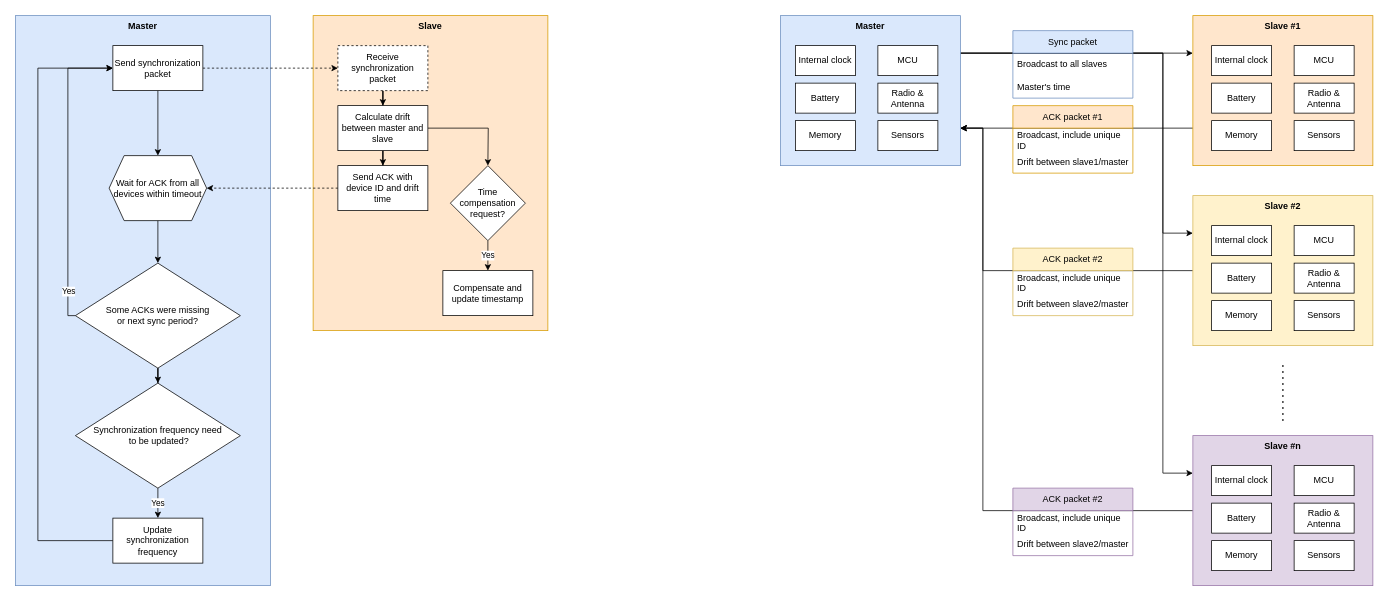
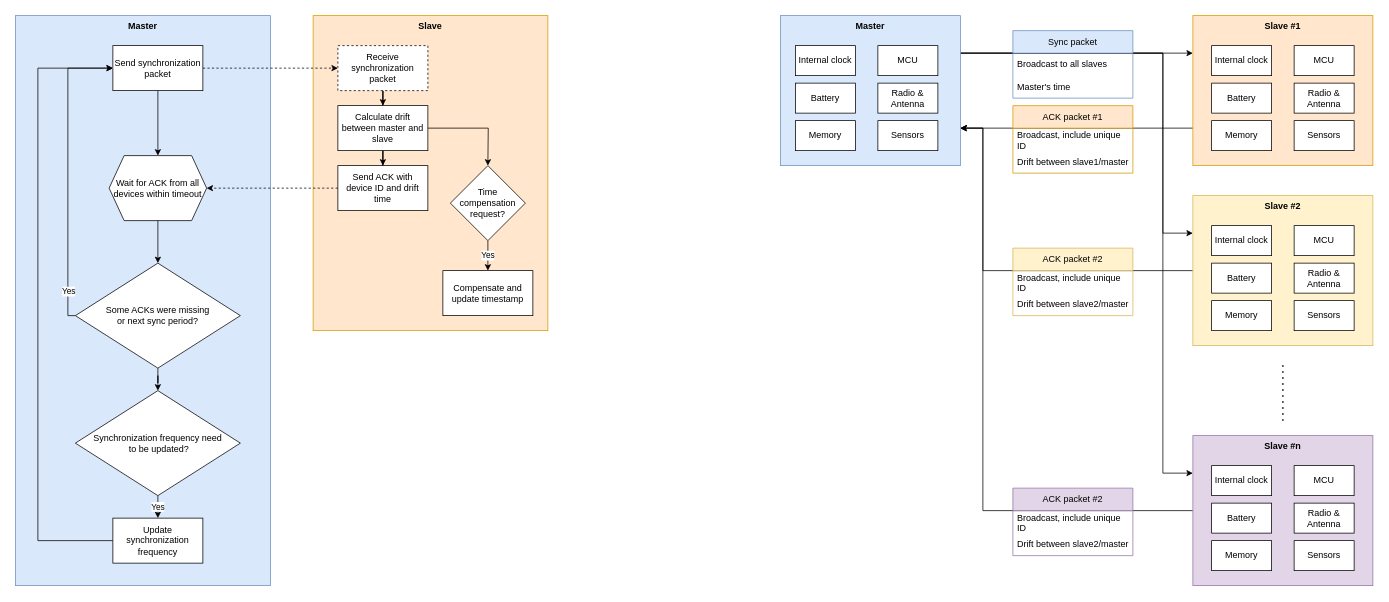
node "Synchronization frequency need to be updated?": moved (158, 435) -> (158, 443)
